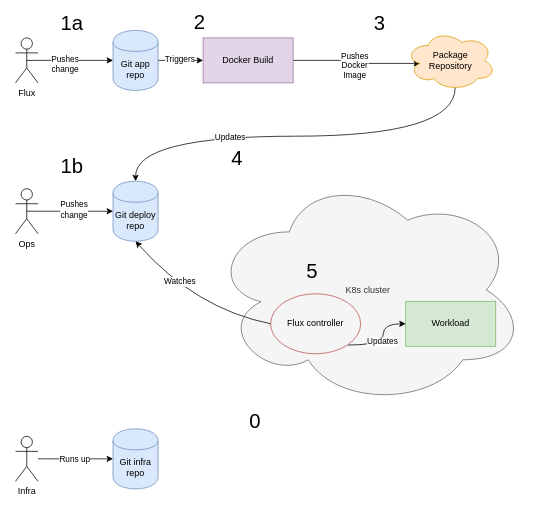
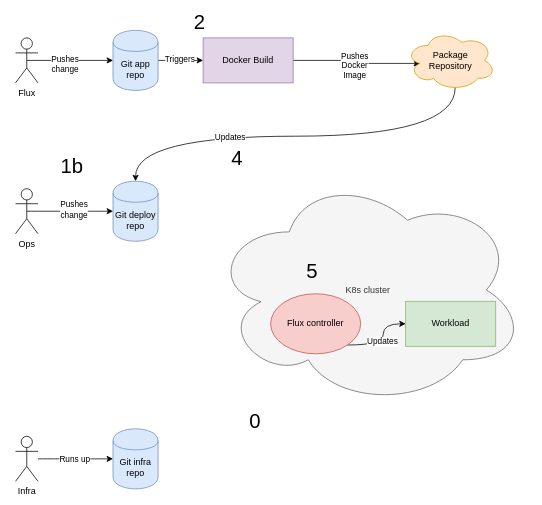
node "1a": removed
node "3": removed
edge "Flux controller" -> "Git deploy repo": removed, label "Watches"
node "Flux controller": fillcolor #f5f5f5 -> #f8cecc
